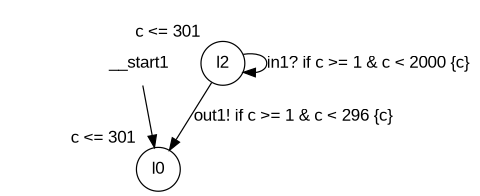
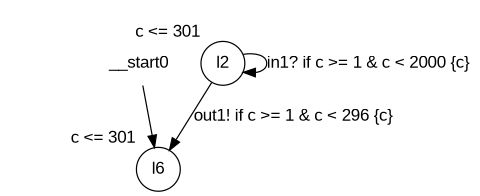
node "__start1": label "__start1" -> "__start0"
node "l0 c <= 301": label "l0 c <= 301" -> "l6 c <= 301"
